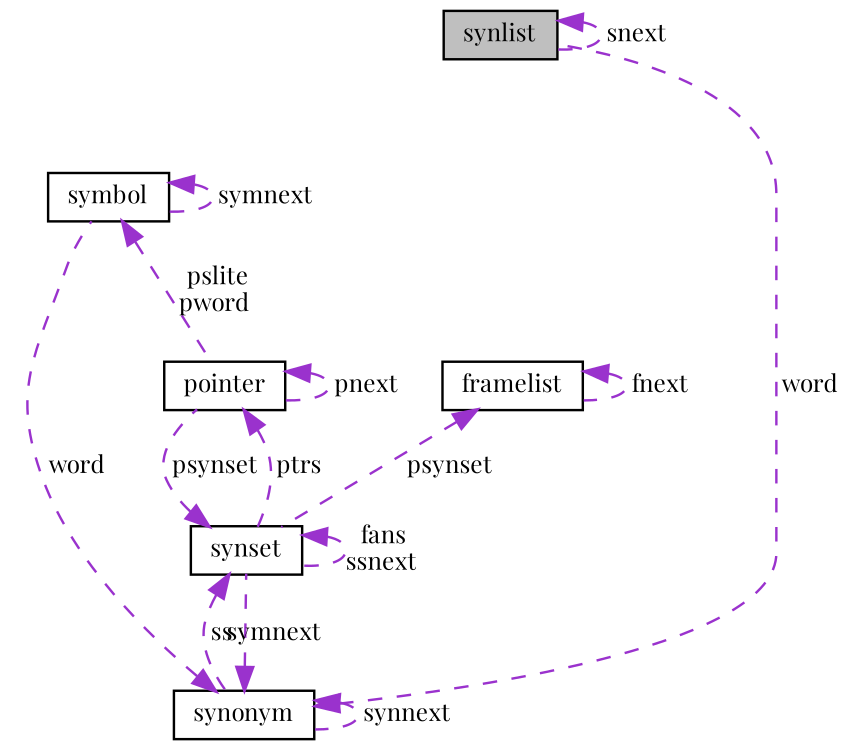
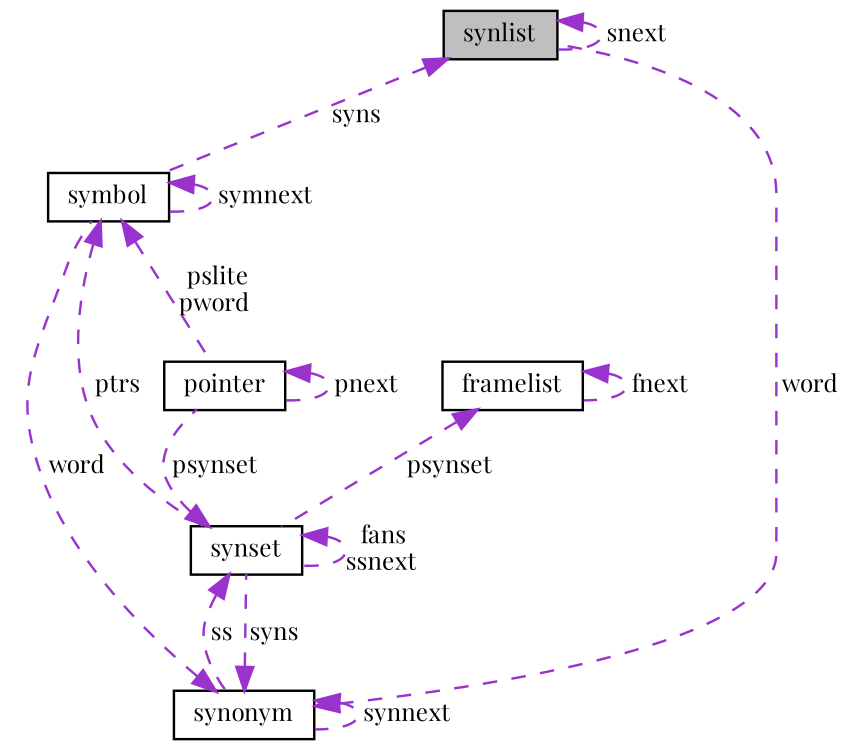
edge "symbol" -> "synlist": added, label "syns"
edge "synset" -> "pointer": now "synset" -> "symbol"
edge "synset" -> "synonym": label " symnext" -> " syns"
